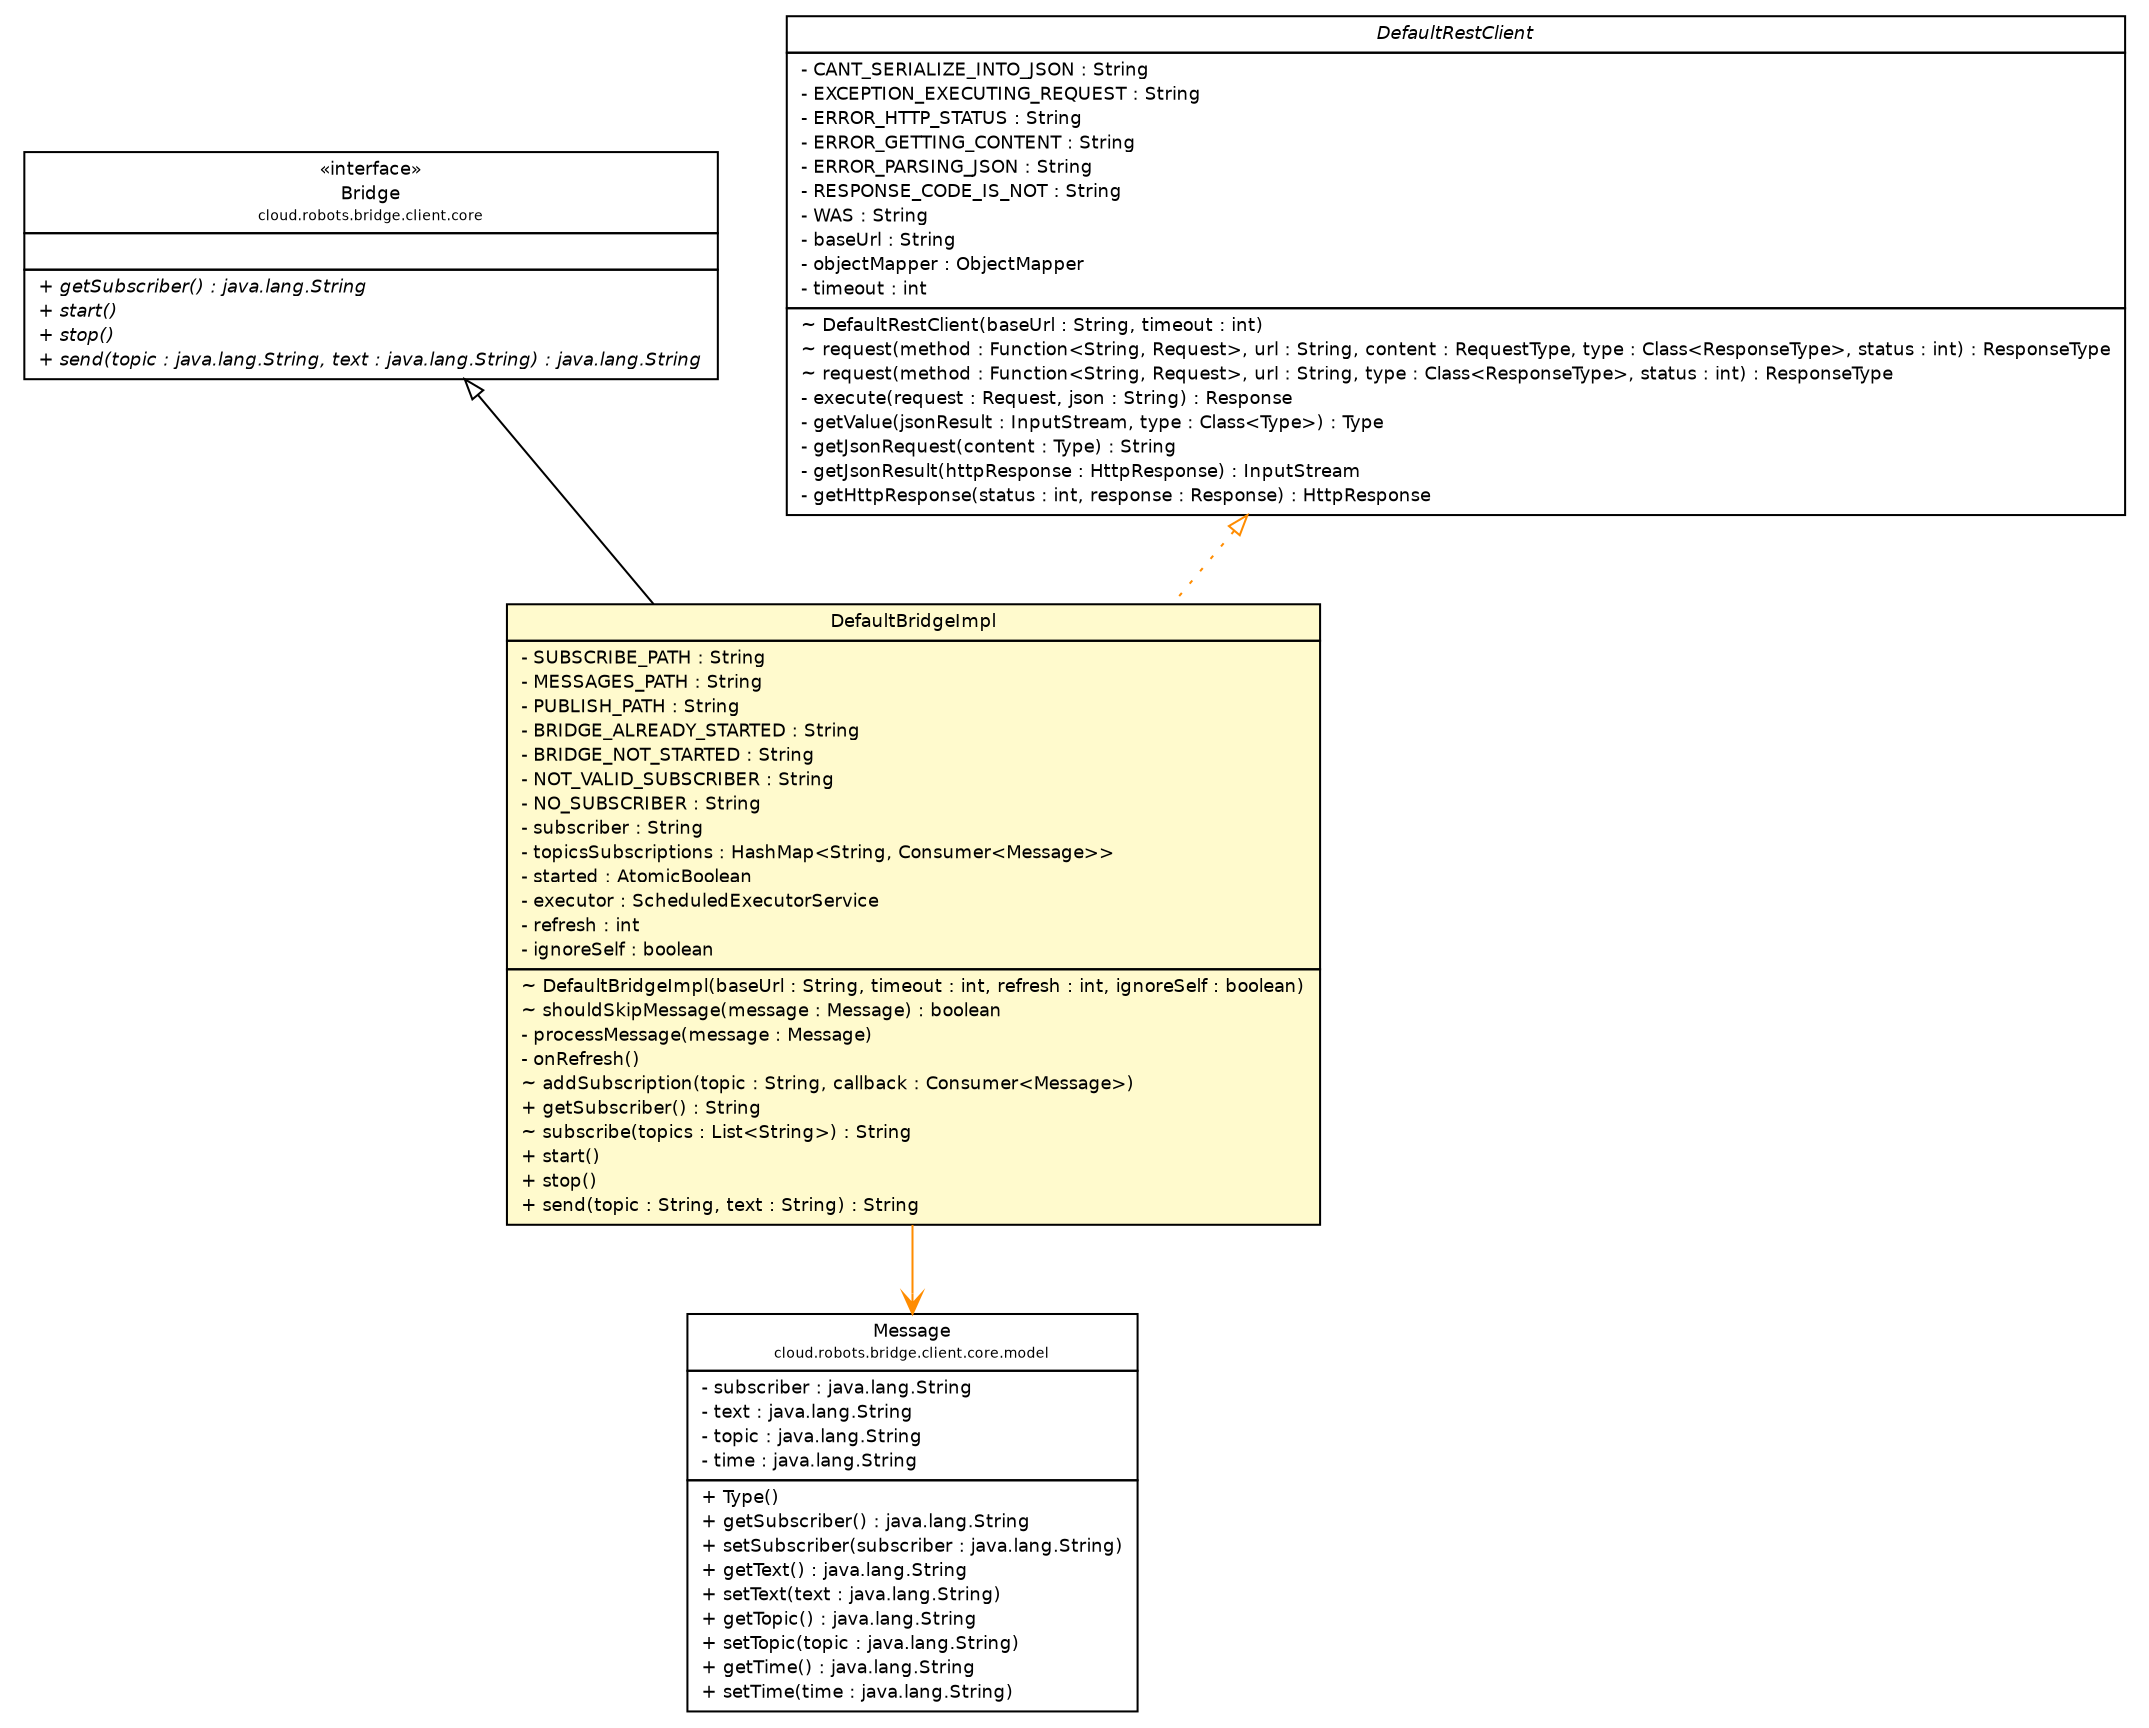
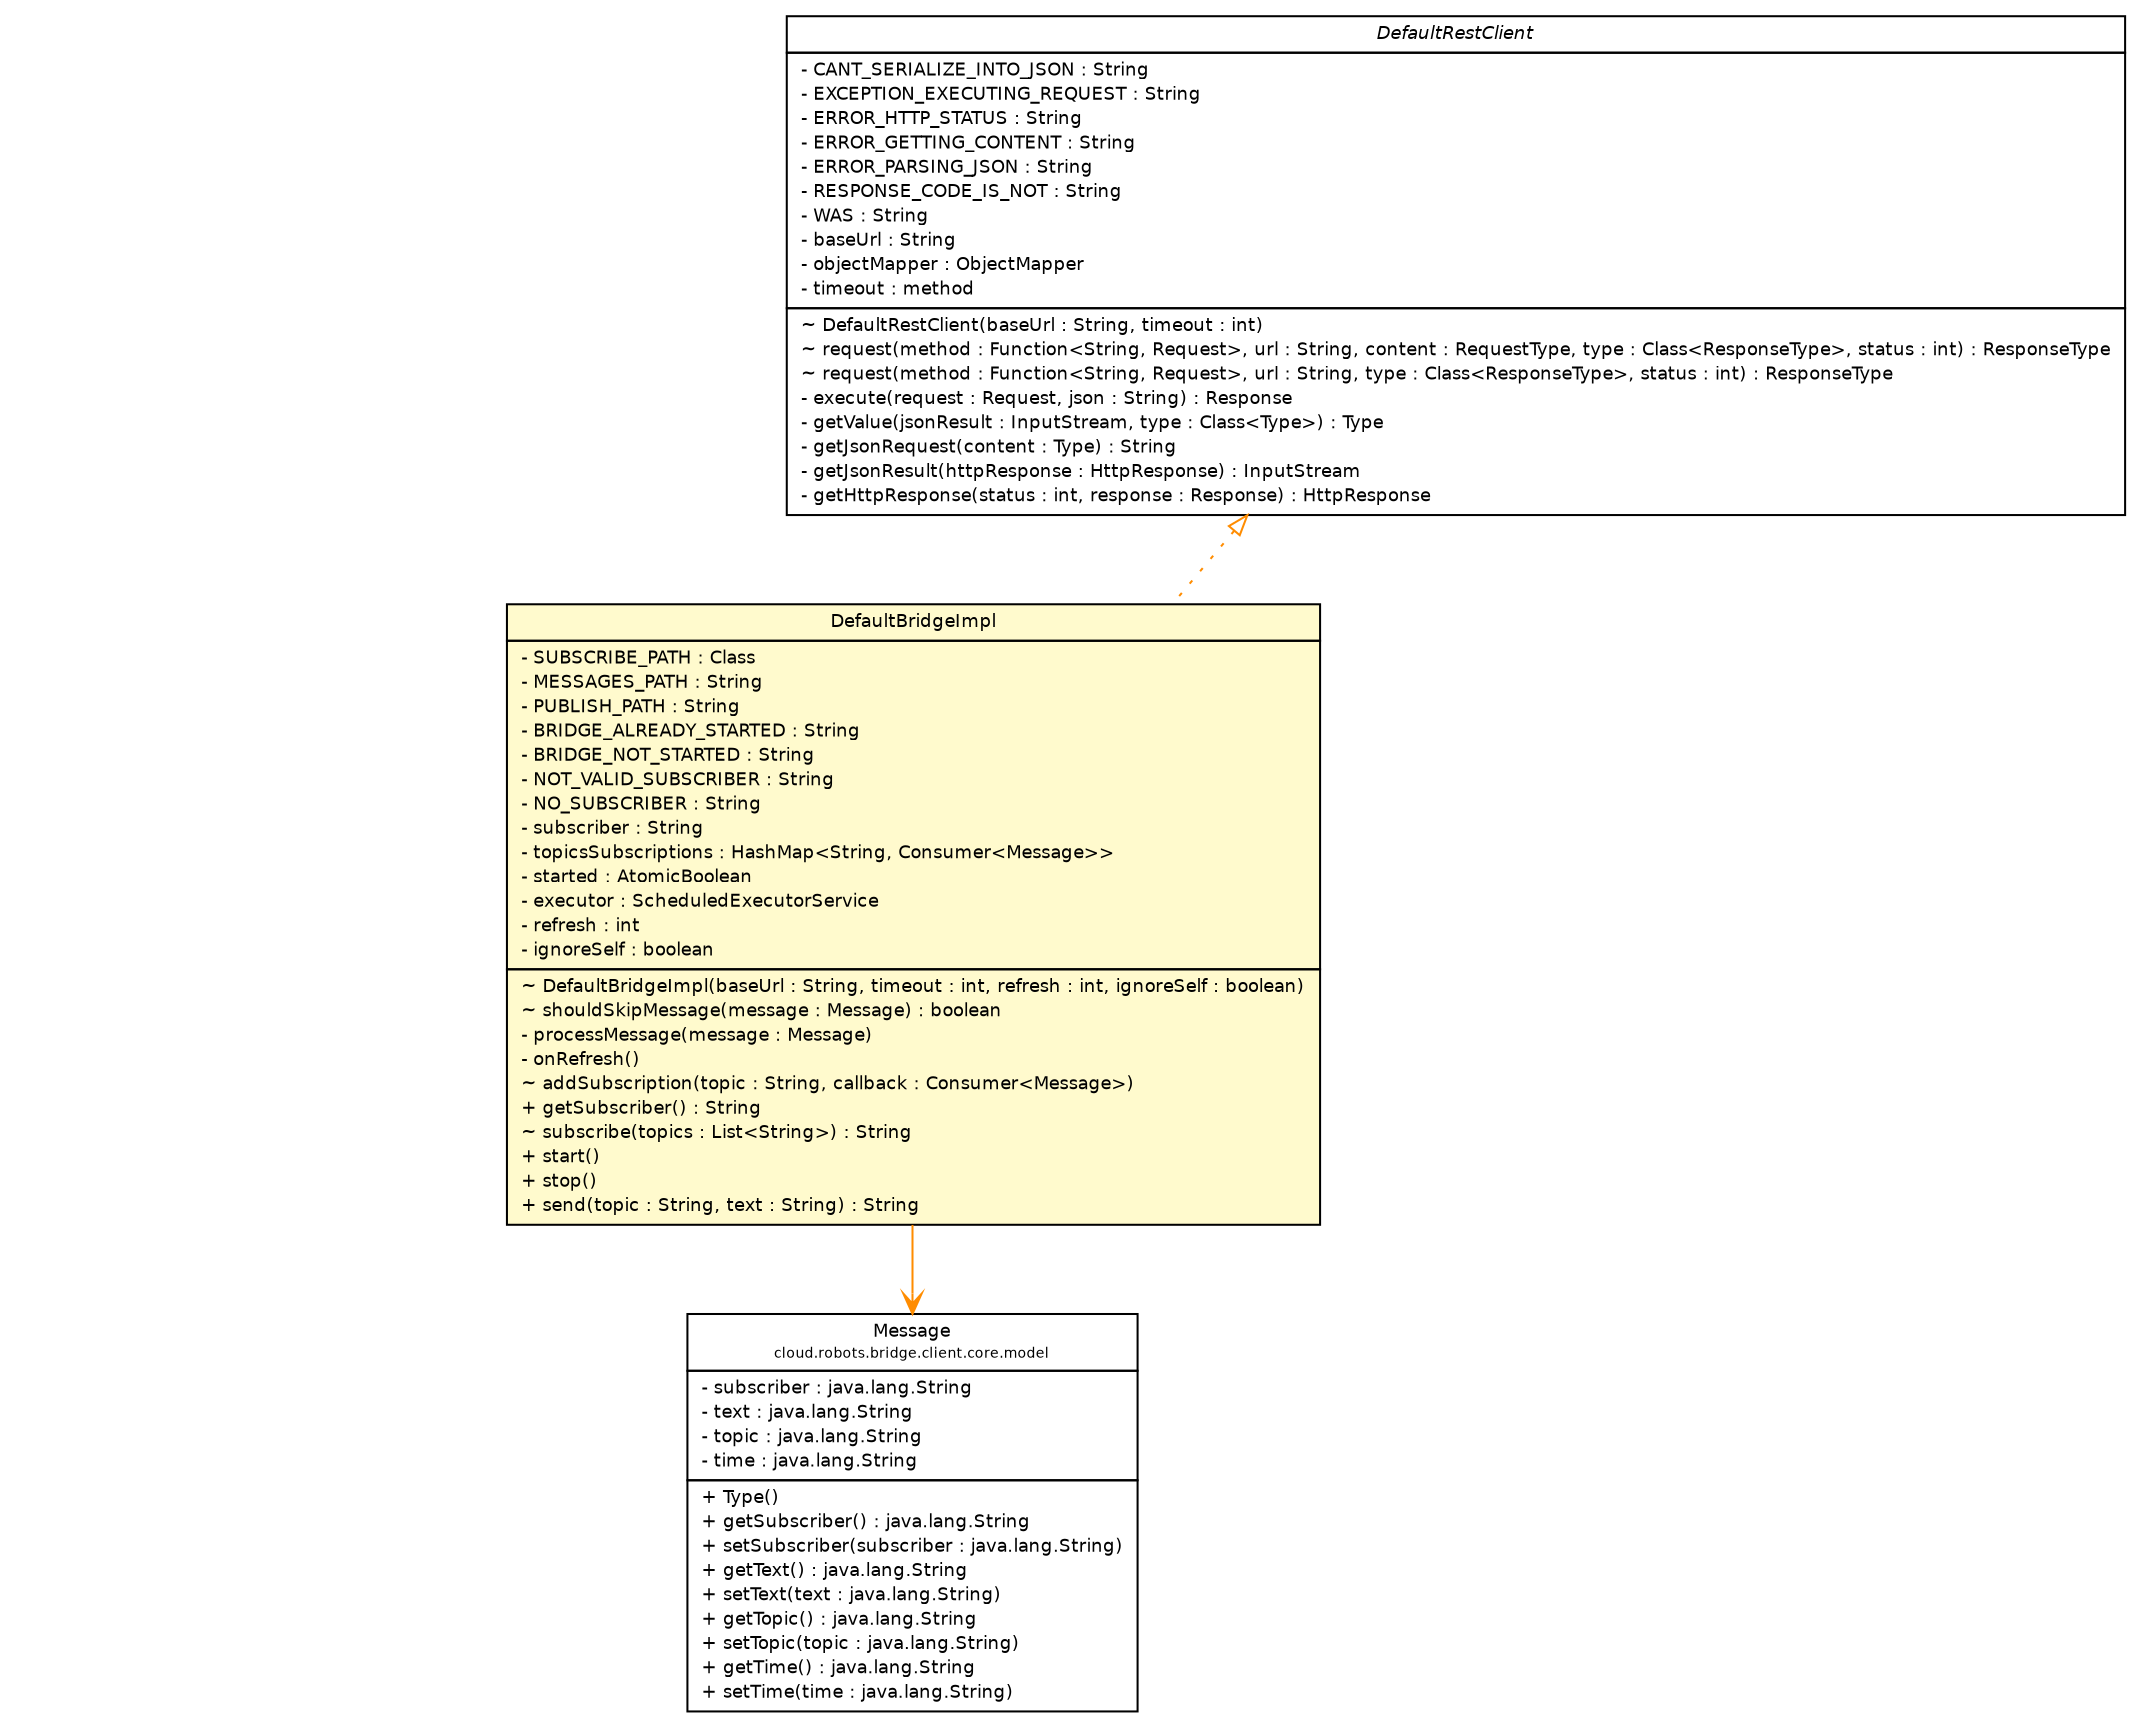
node "Bridge": removed
node "DefaultRestClient": text "- timeout : int" -> "- timeout : method"
node "DefaultBridgeImpl": text "- SUBSCRIBE_PATH : String" -> "- SUBSCRIBE_PATH : Class"
